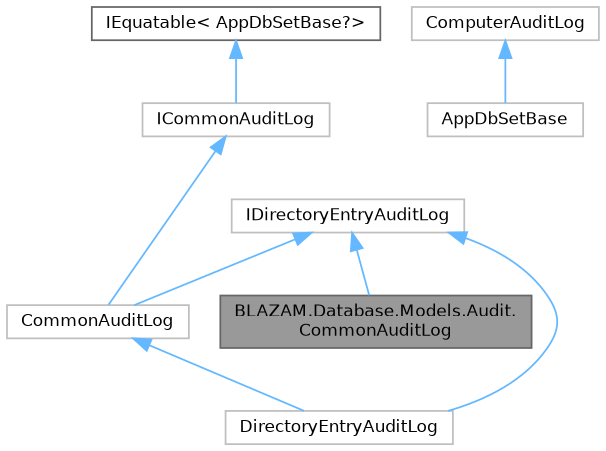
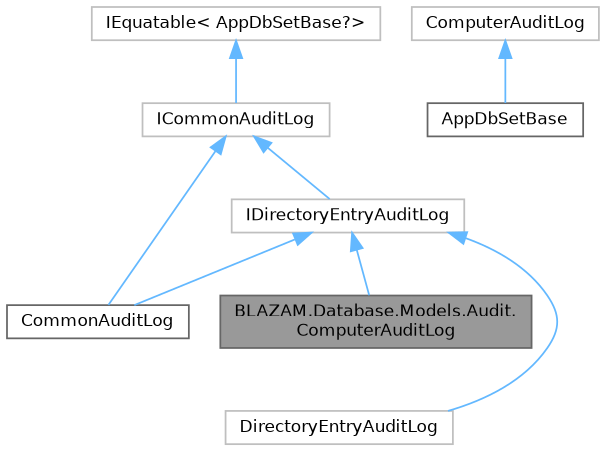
node "IEquatable< AppDbSetBase?>": color gray40 -> grey75
node "AppDbSetBase": color grey75 -> gray40
edge "IDirectoryEntryAuditLog" -> "ICommonAuditLog": added
node "CommonAuditLog": color grey75 -> gray40
node "BLAZAM.Database.Models.Audit. CommonAuditLog": label "BLAZAM.Database.Models.Audit. CommonAuditLog" -> "BLAZAM.Database.Models.Audit. ComputerAuditLog"
edge "DirectoryEntryAuditLog" -> "CommonAuditLog": removed
